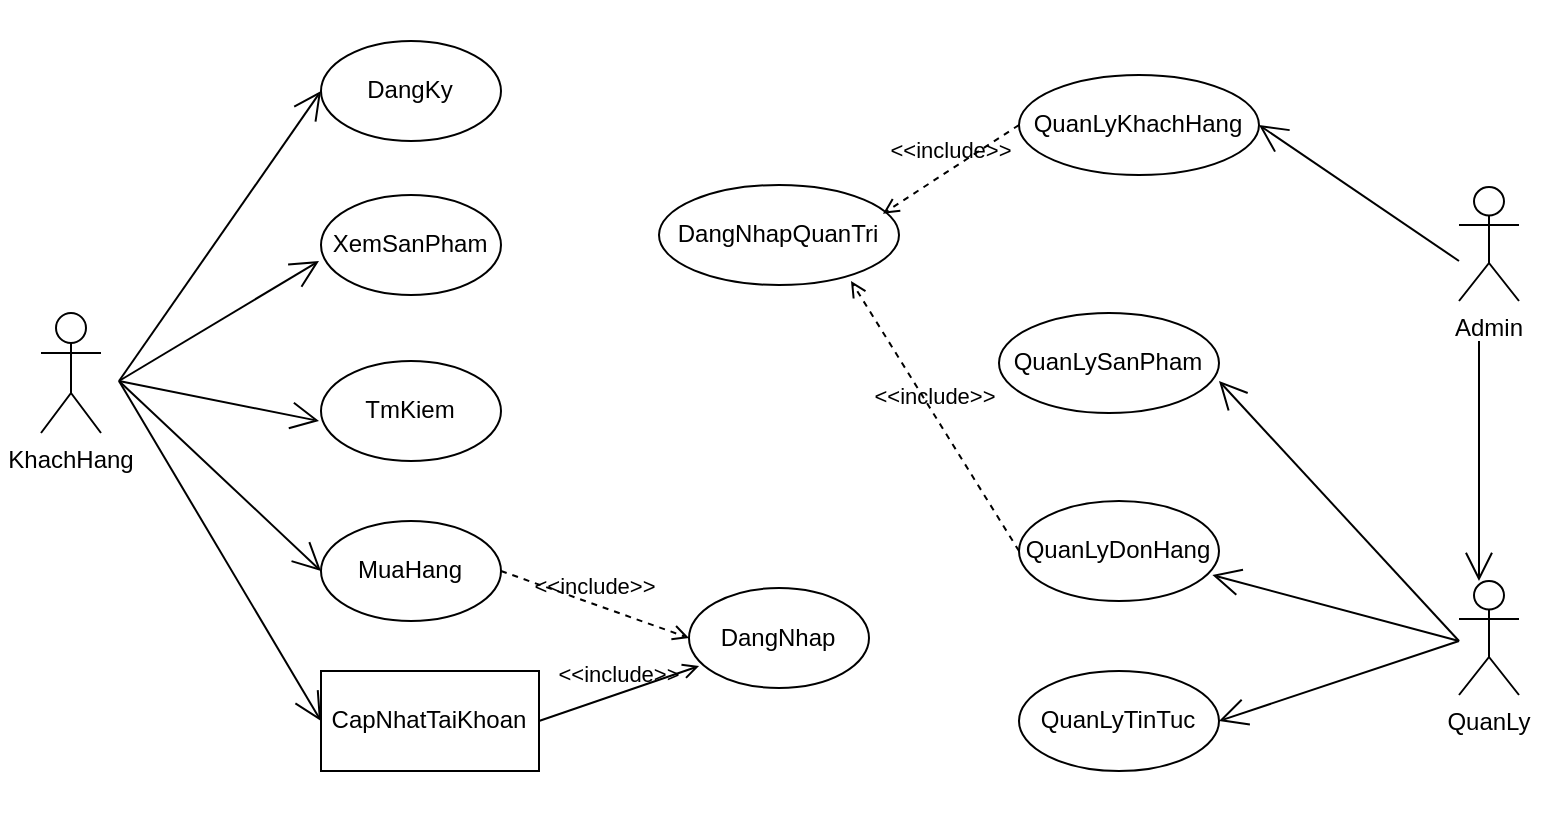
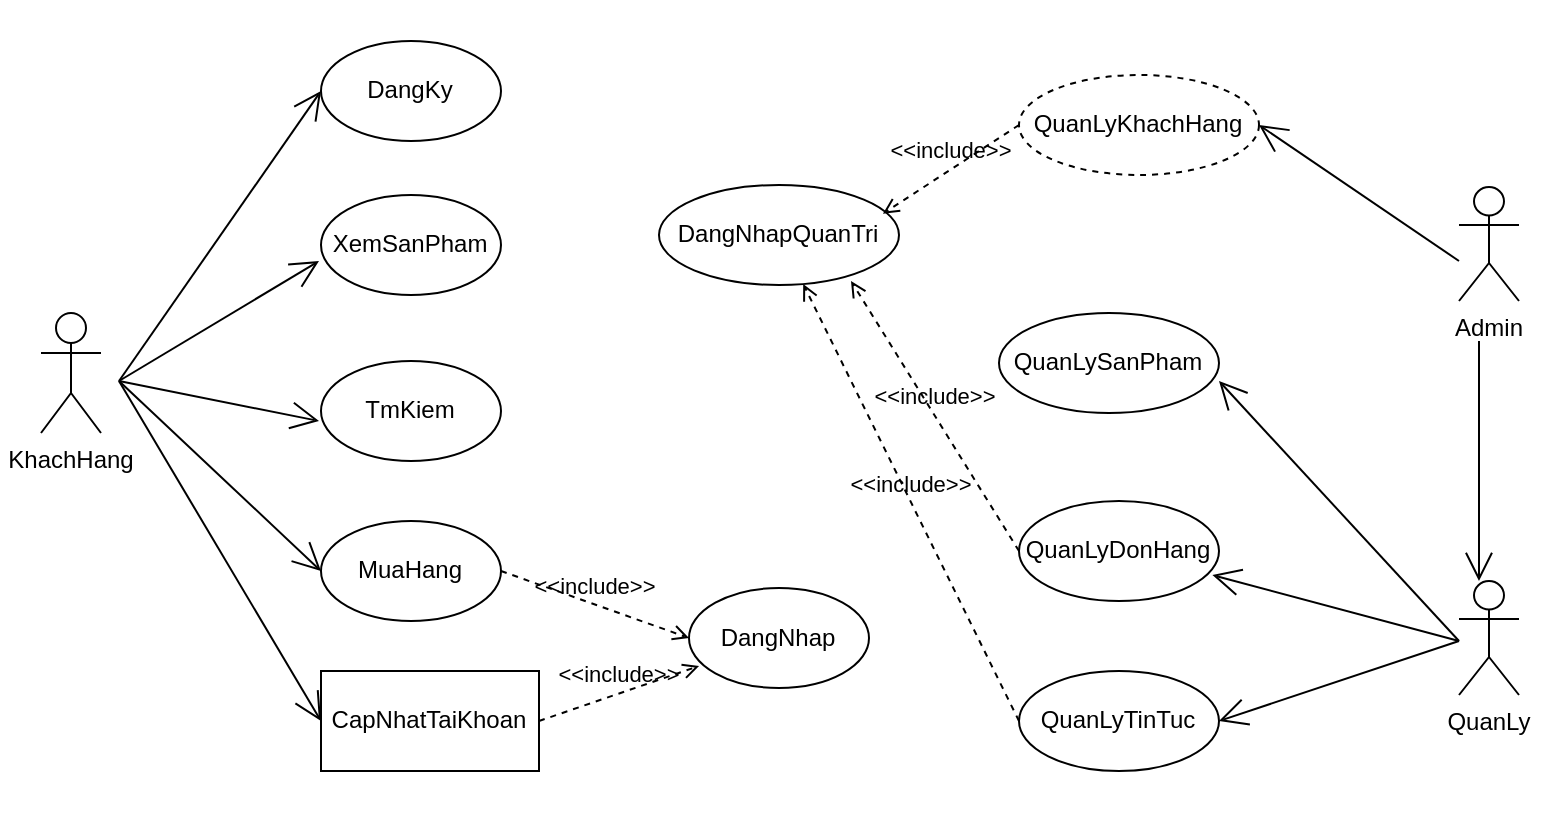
node "QuanLyKhachHang": style solid -> dashed
edge "QuanLyTinTuc" -> "DangNhapQuanTri": added, label "<<include>>"
edge "CapNhatTaiKhoan" -> "DangNhap": style solid -> dashed
